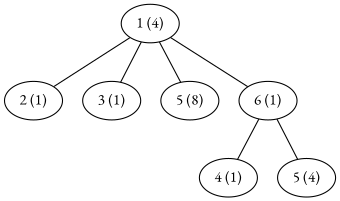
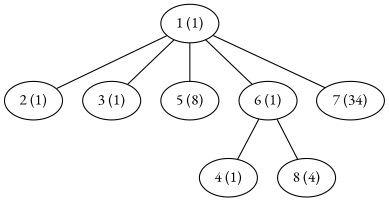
node "1 (4)": label "1 (4)" -> "1 (1)"
node "7 (34)": added
node "5 (4)": label "5 (4)" -> "8 (4)"
